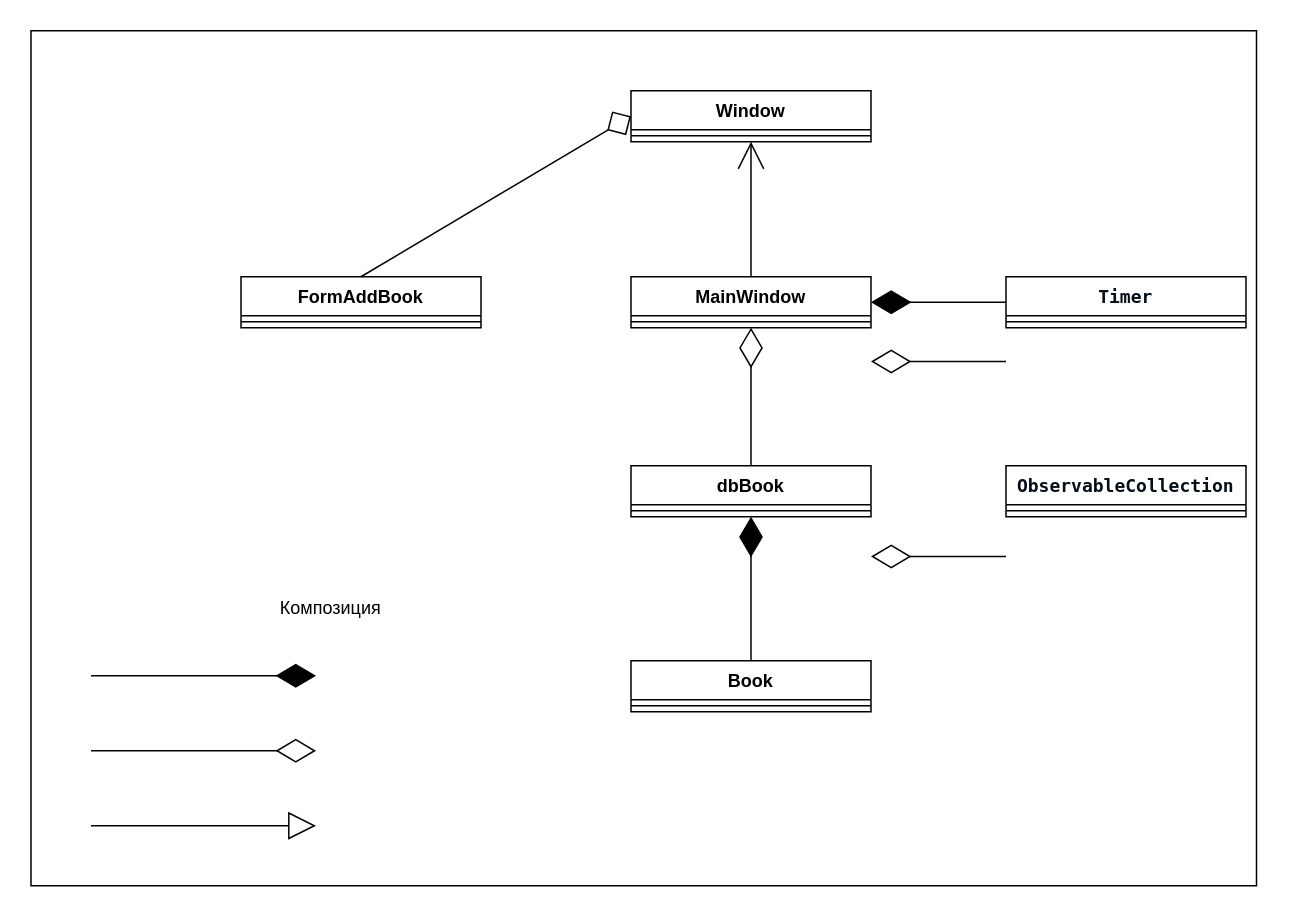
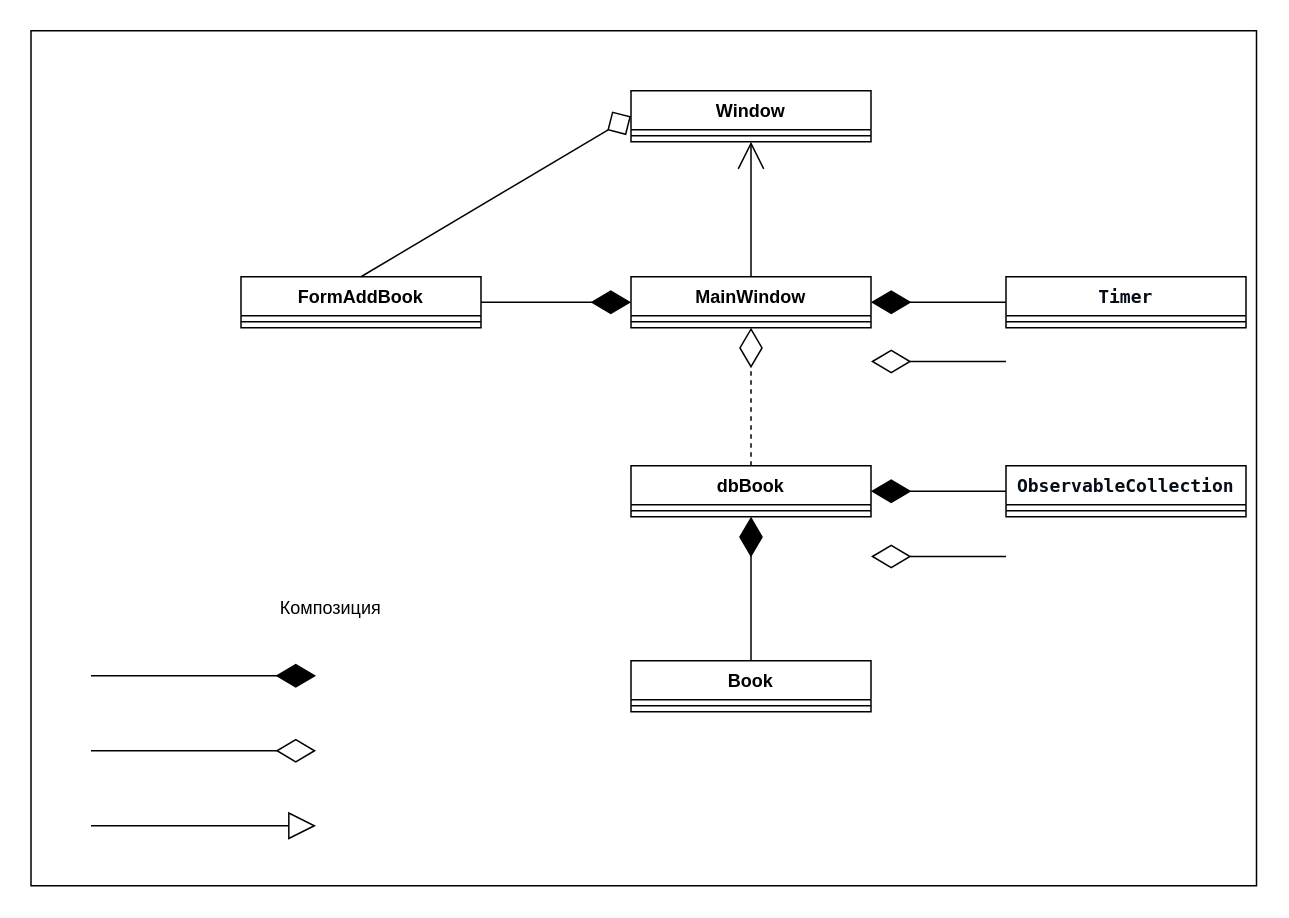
edge "FormAddBook" -> "MainWindow": added
edge "dbBook" -> "MainWindow": style solid -> dashed
edge "ObservableCollection" -> "dbBook": added
